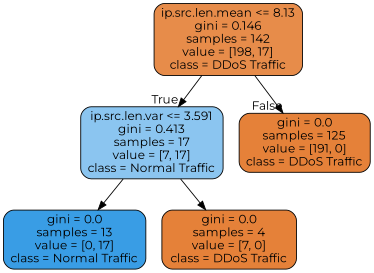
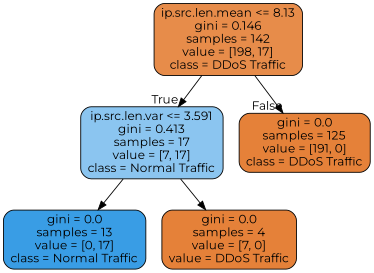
node "gini = 0.0 samples = 4 value = [7, 0] class = DDoS Traffic": label "gini = 0.0 samples = 4 value = [7, 0] class = DDoS Traffic" -> "gini = 0.0 samples = 4 value = [7, 0] value = DDoS Traffic"
